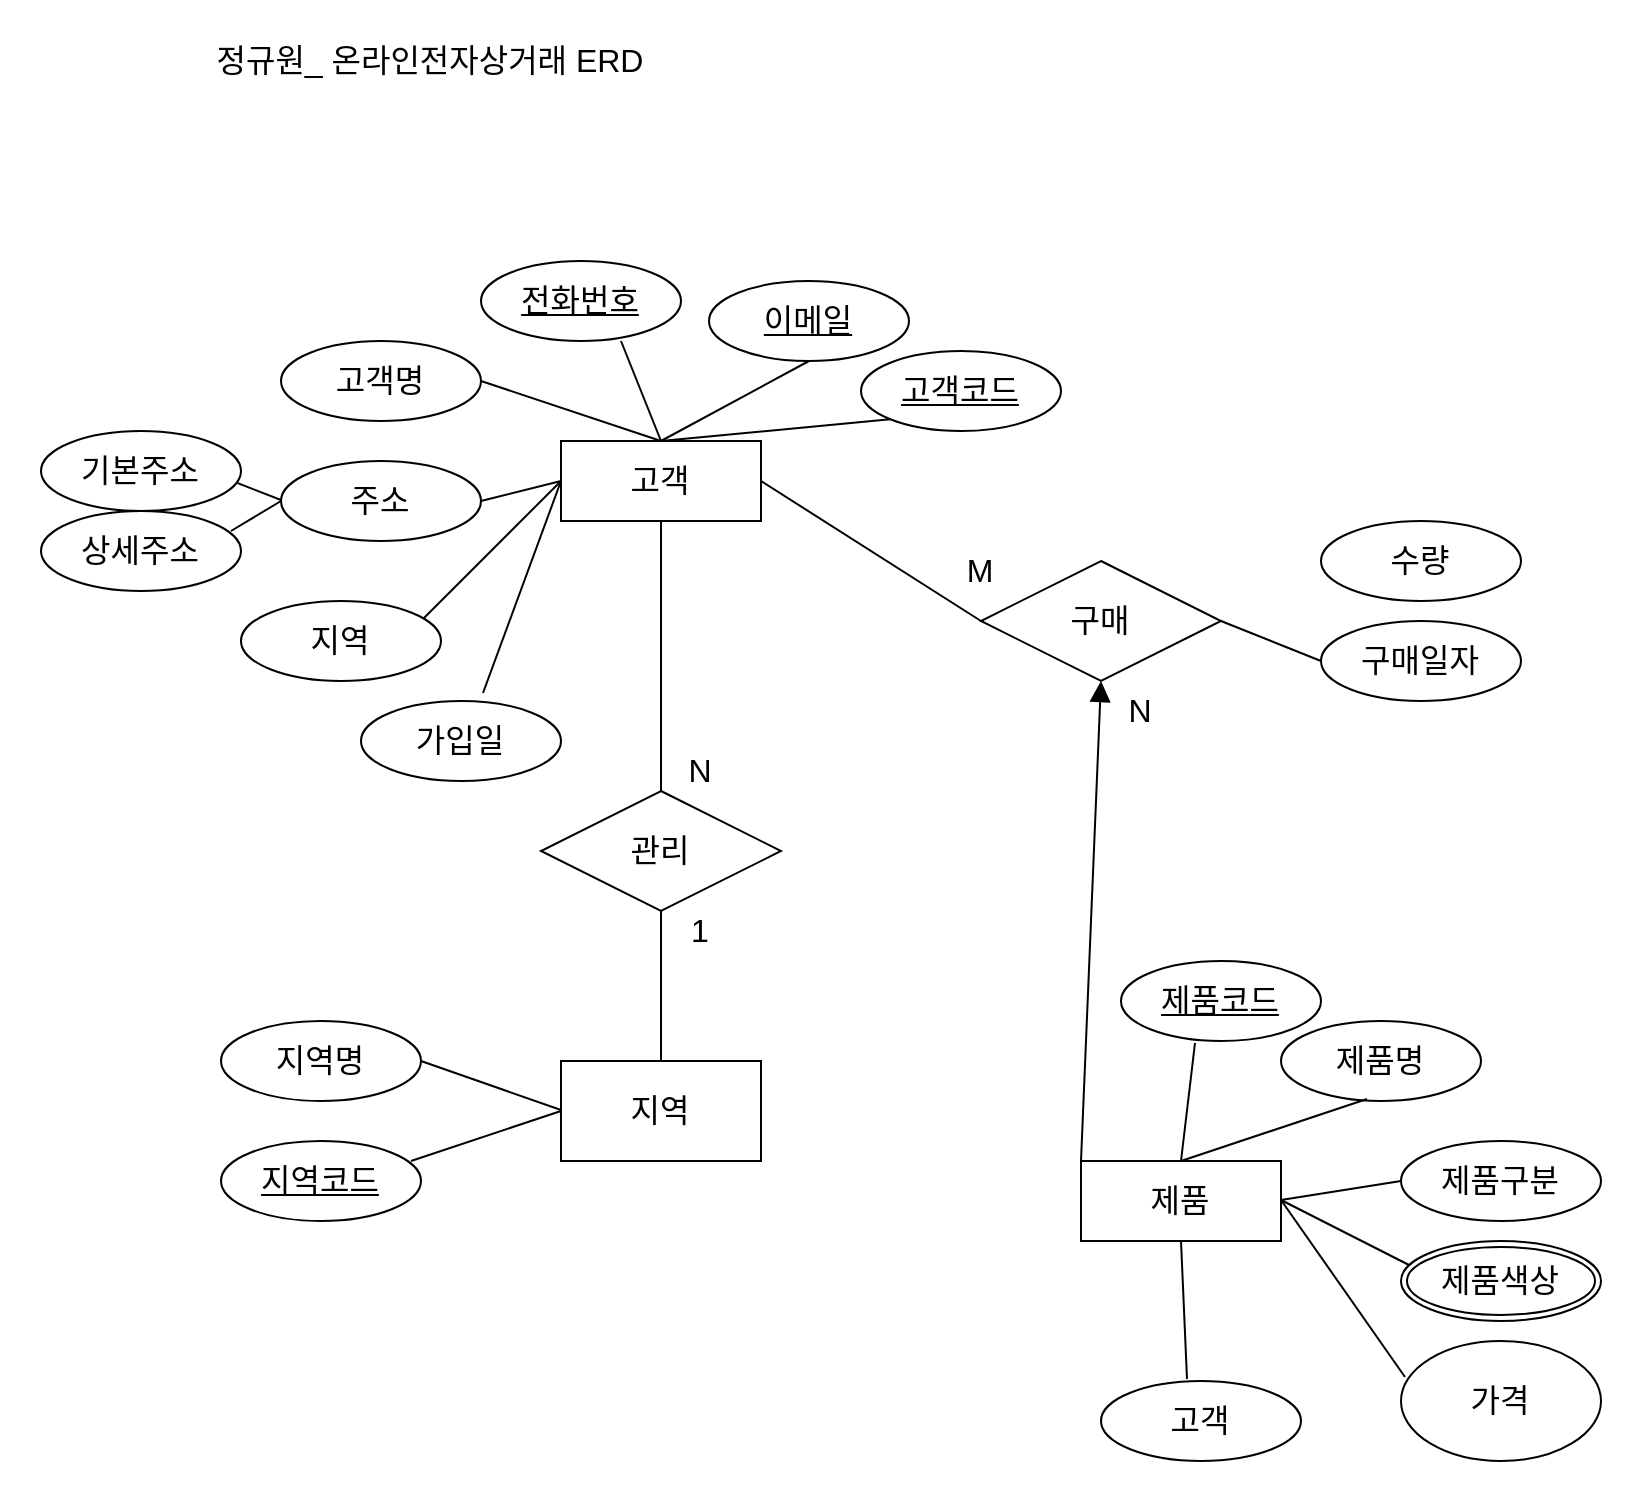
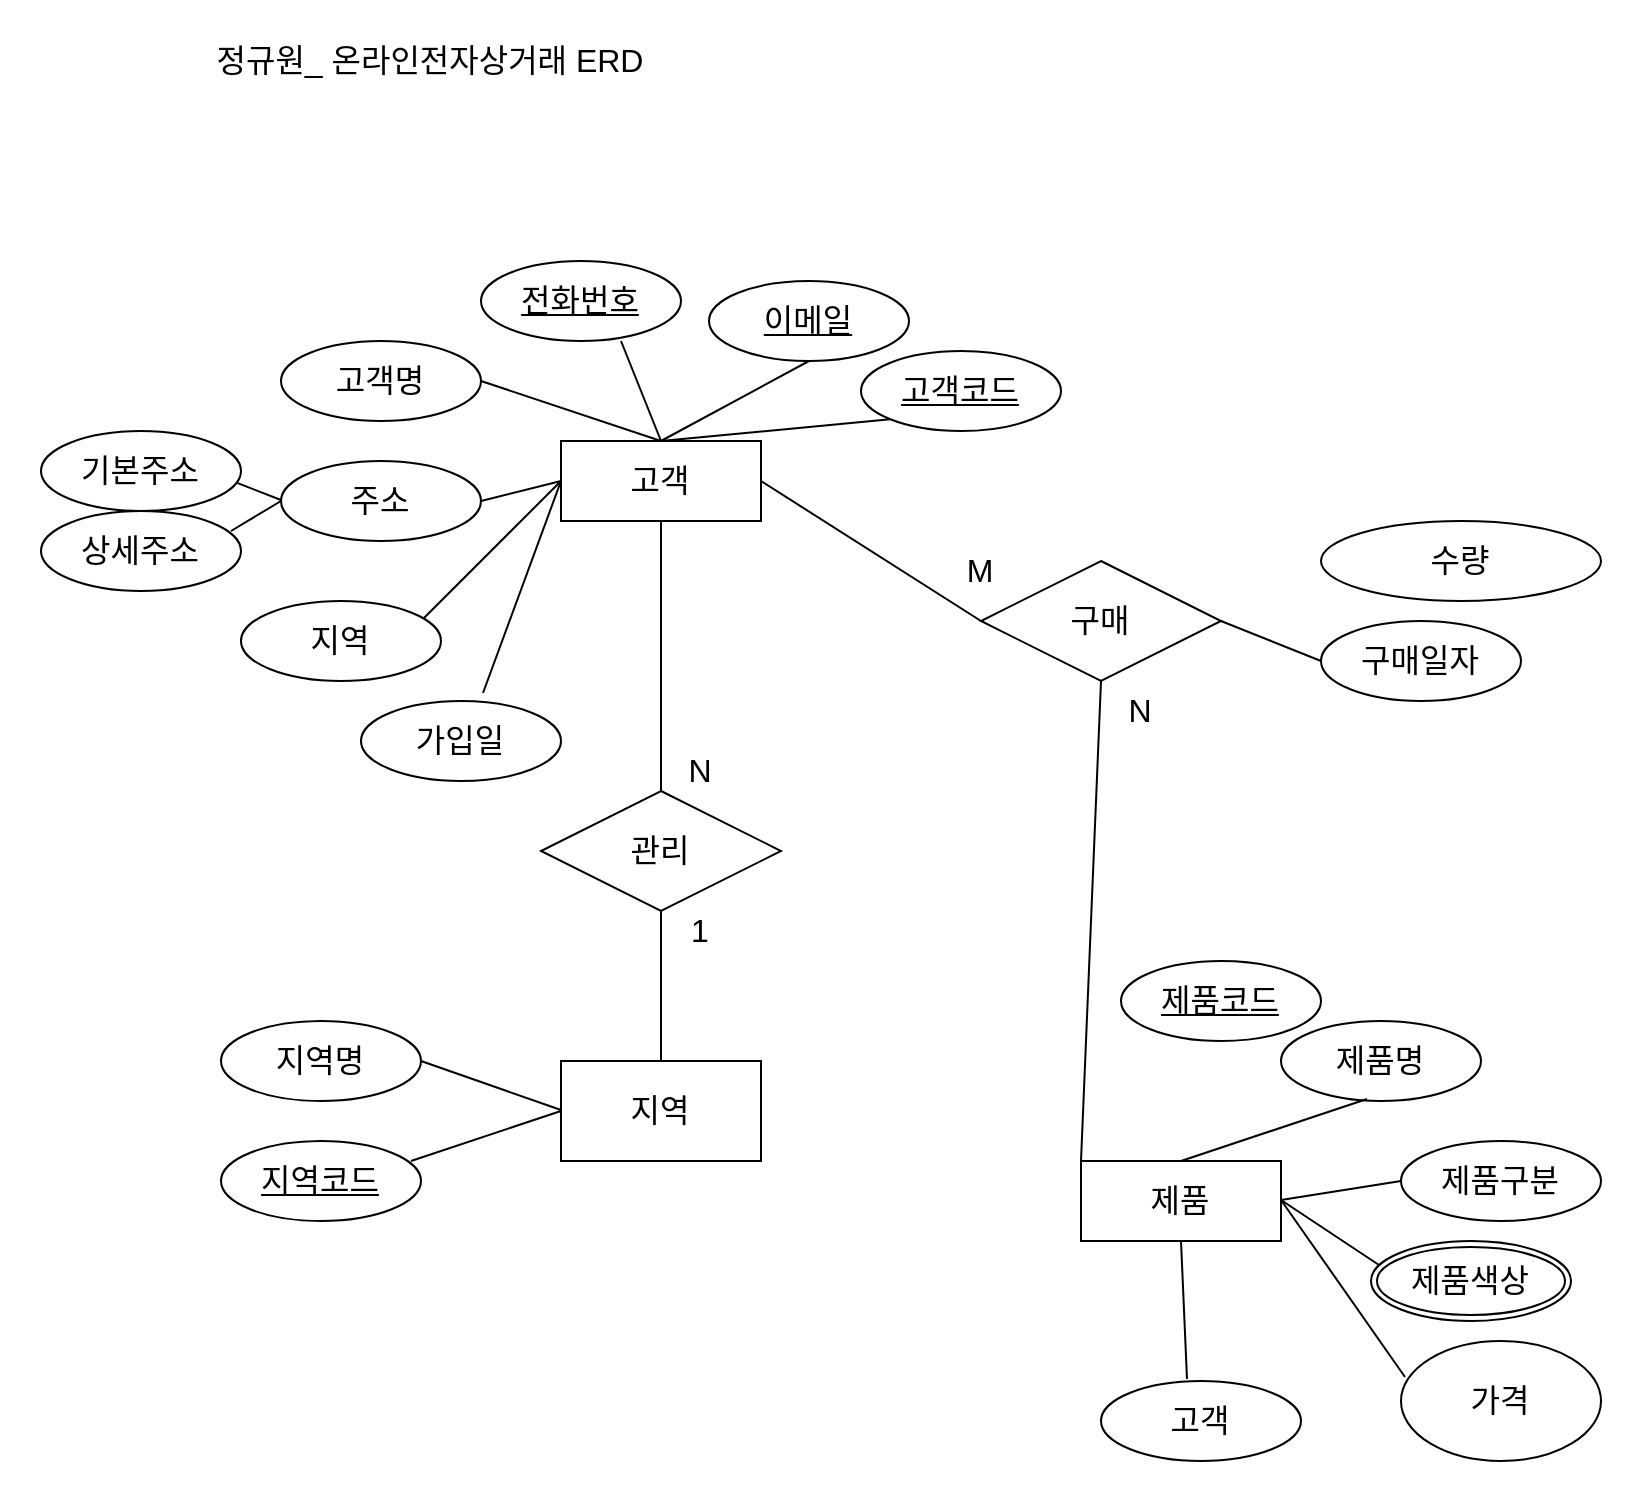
node "수량": size 200x80 -> 280x80
edge "제품" -> "구매": arrowhead block -> none
edge "제품코드" -- "제품": removed
node "제품색상": moved (1501, 1281) -> (1471, 1281)
